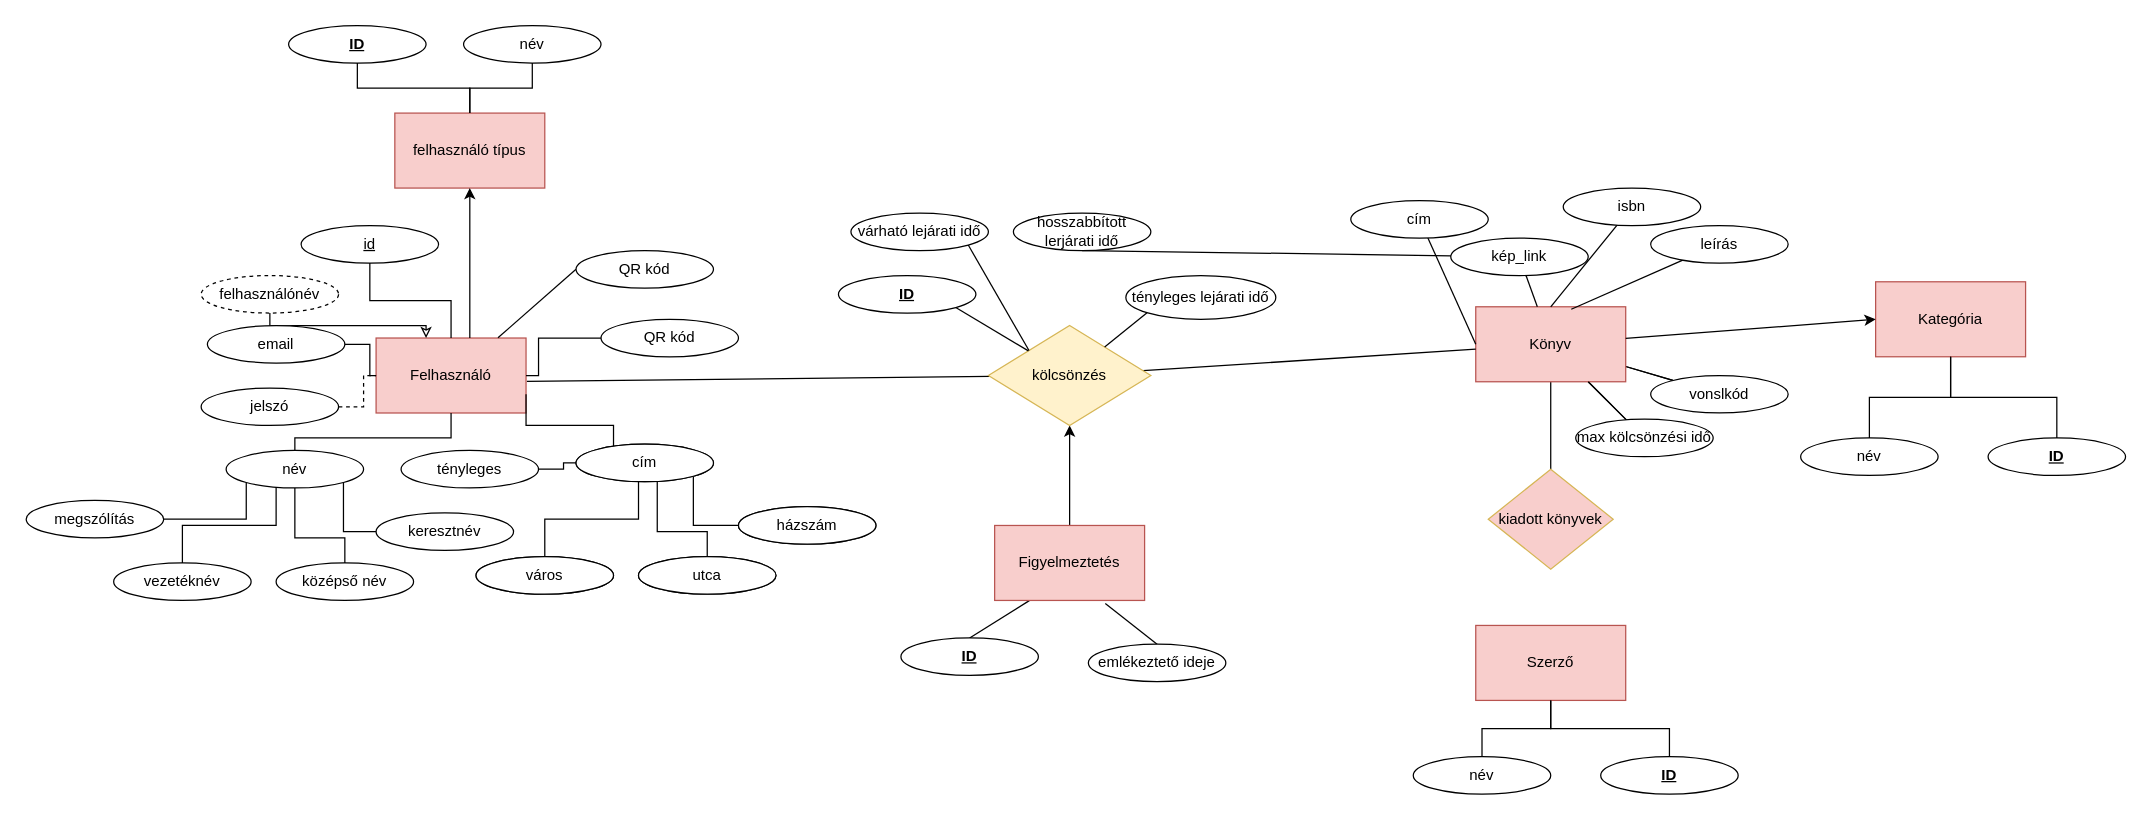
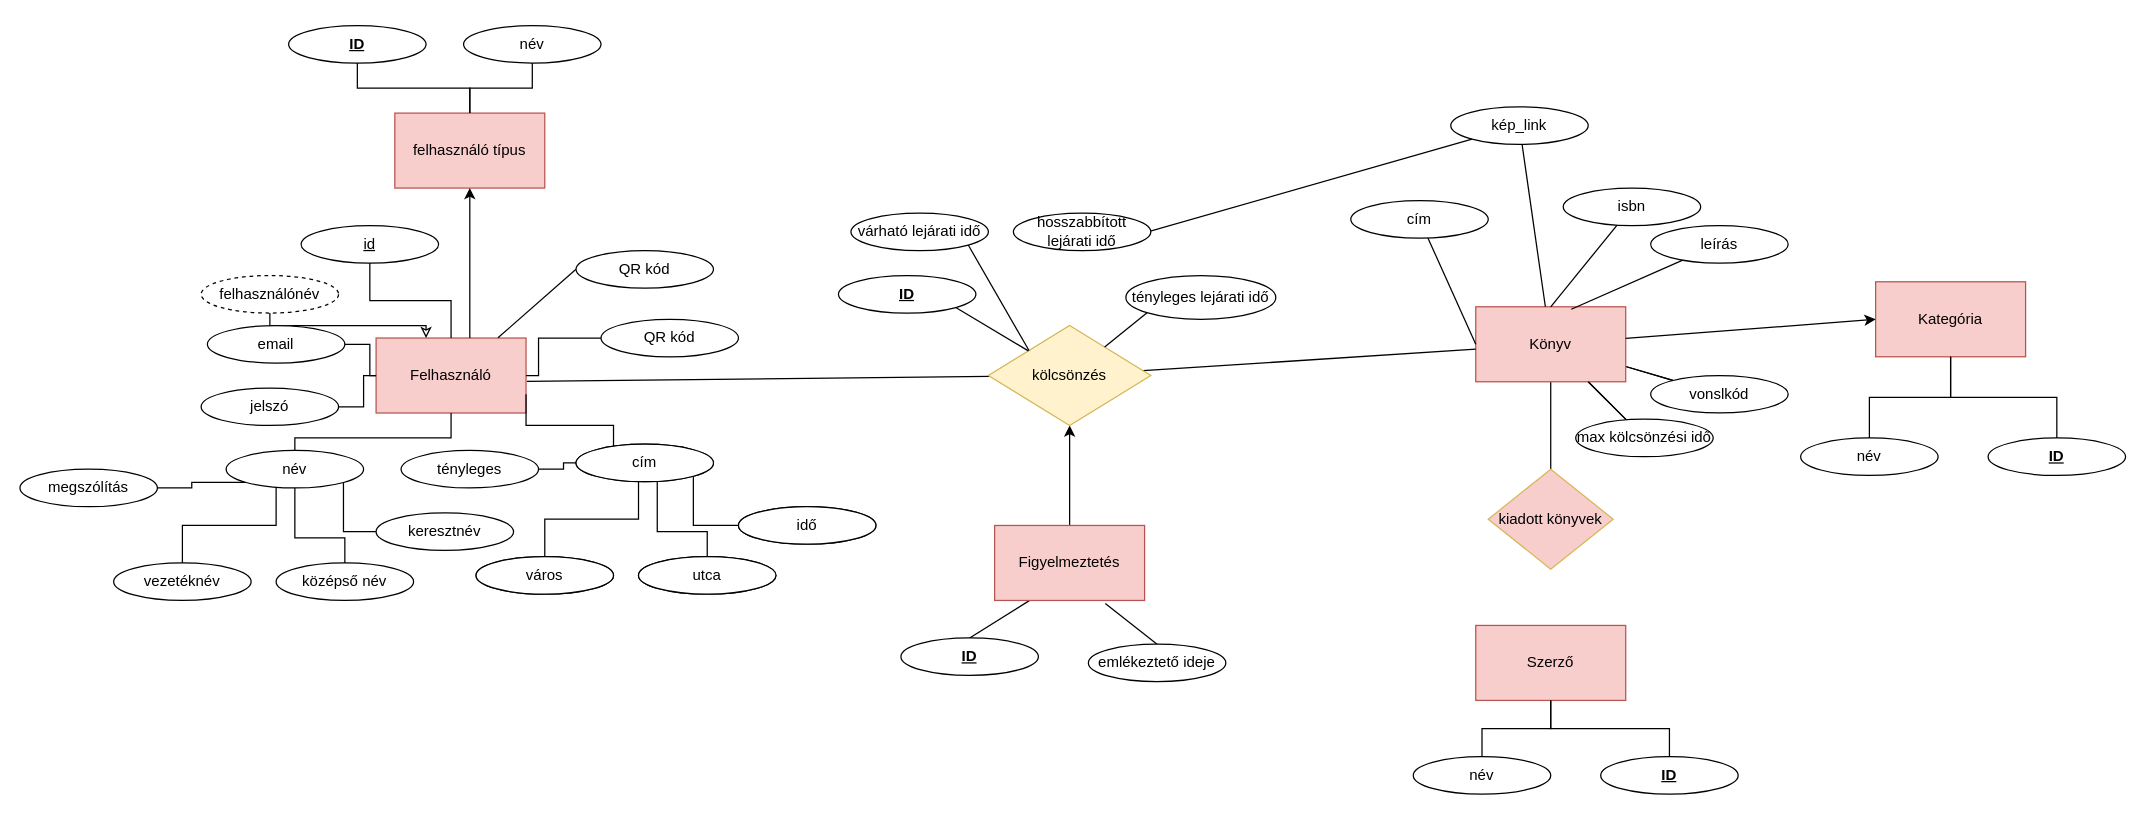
node "hosszabbított lerjárati idő": label "hosszabbított lerjárati idő" -> "hosszabbított lejárati idő"
node "kép_link": moved (1519, 257) -> (1519, 126)
edge "Felhasználó" -- "jelszó": style dashed -> solid
node "megszólítás": moved (94, 519) -> (88, 488)
node "házszám": label "házszám" -> "idő"
